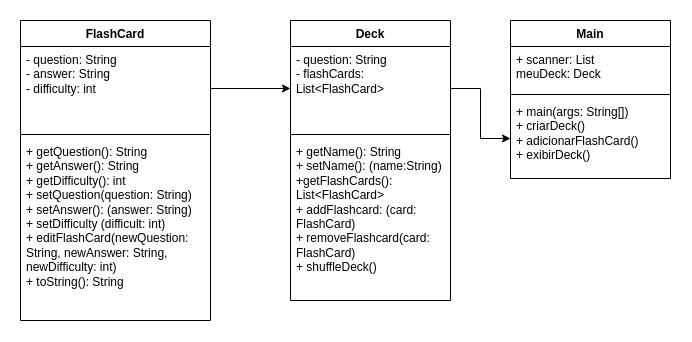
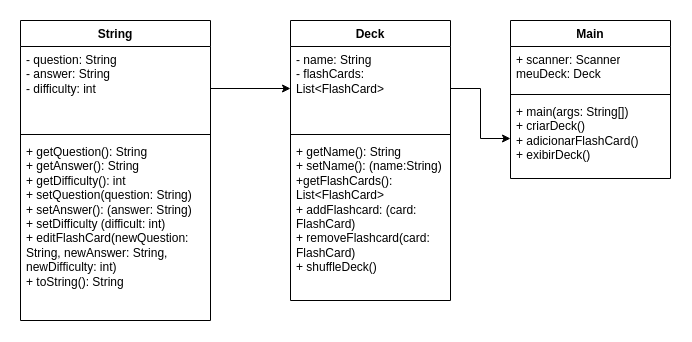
node "FlashCard": label "FlashCard" -> "String"
node "+ scanner: List meuDeck: Deck": label "+ scanner: List meuDeck: Deck" -> "+ scanner: Scanner meuDeck: Deck"
node "- question: String - flashCards: List<FlashCard>": label "- question: String - flashCards: List<FlashCard>" -> "- name: String - flashCards: List<FlashCard>"
